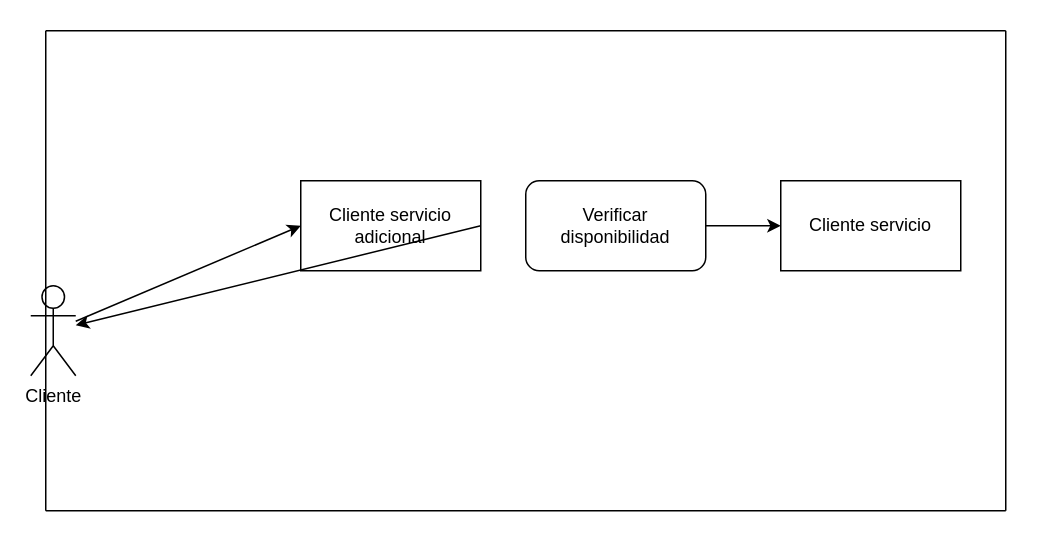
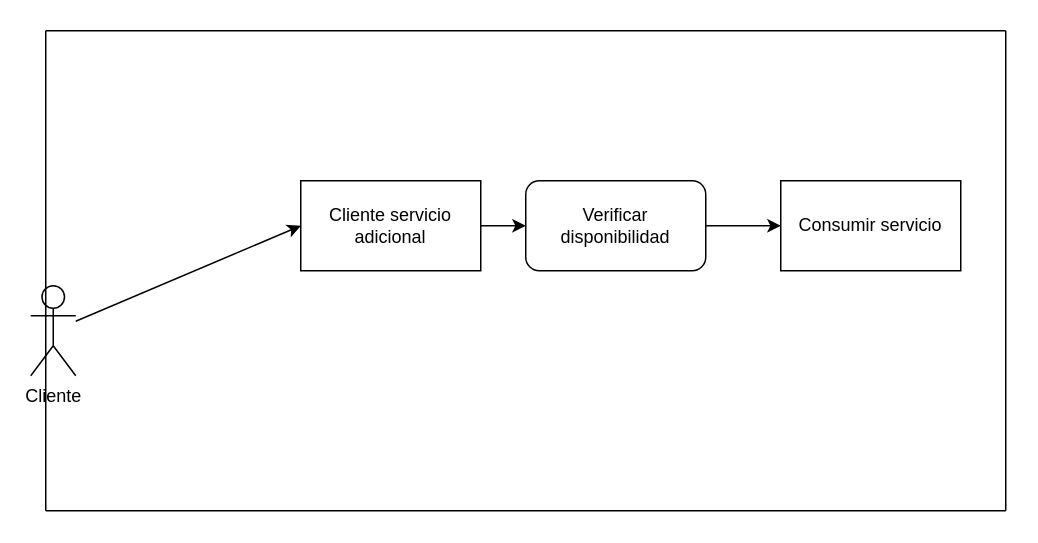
node "Cliente servicio": label "Cliente servicio" -> "Consumir servicio"
edge "Cliente servicio adicional" -> "Cliente": now "Cliente servicio adicional" -> "Verificar disponibilidad"
